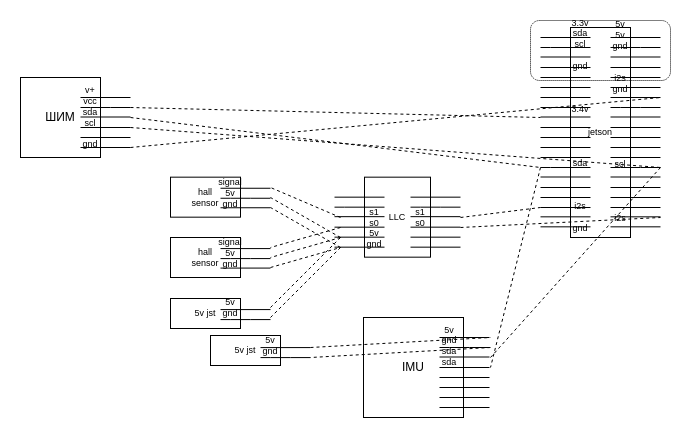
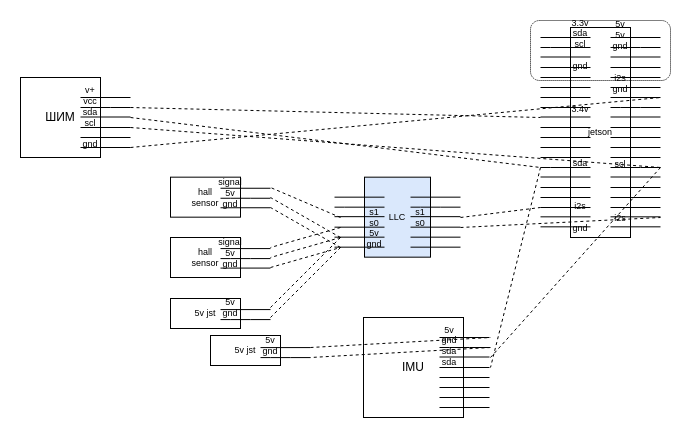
node "LLC": fillcolor #ffffff -> #dae8fc
